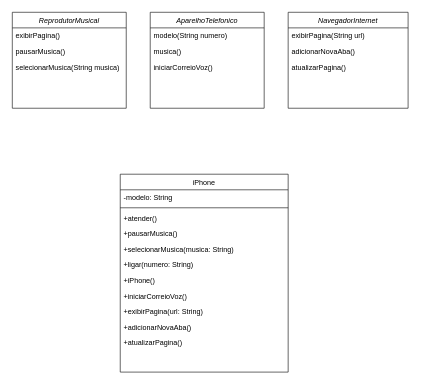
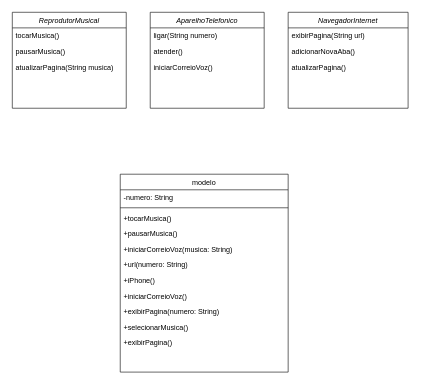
node "exibirPagina()": label "exibirPagina()" -> "tocarMusica()"
node "modelo(String numero)": label "modelo(String numero)" -> "ligar(String numero)"
node "musica()": label "musica()" -> "atender()"
node "selecionarMusica(String musica)": label "selecionarMusica(String musica)" -> "atualizarPagina(String musica)"
node "iPhone": label "iPhone" -> "modelo"
node "-modelo: String": label "-modelo: String" -> "-numero: String"
node "+atender()": label "+atender()" -> "+tocarMusica()"
node "+selecionarMusica(musica: String)": label "+selecionarMusica(musica: String)" -> "+iniciarCorreioVoz(musica: String)"
node "+ligar(numero: String)": label "+ligar(numero: String)" -> "+url(numero: String)"
node "+exibirPagina(url: String)": label "+exibirPagina(url: String)" -> "+exibirPagina(numero: String)"
node "+adicionarNovaAba()": label "+adicionarNovaAba()" -> "+selecionarMusica()"
node "+atualizarPagina()": label "+atualizarPagina()" -> "+exibirPagina()"
